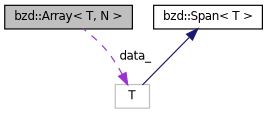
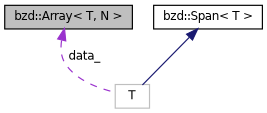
edge "bzd::Array< T, N >" -> "T": reversed
